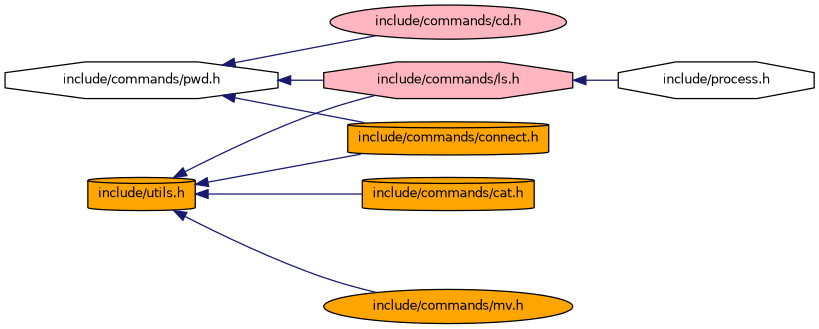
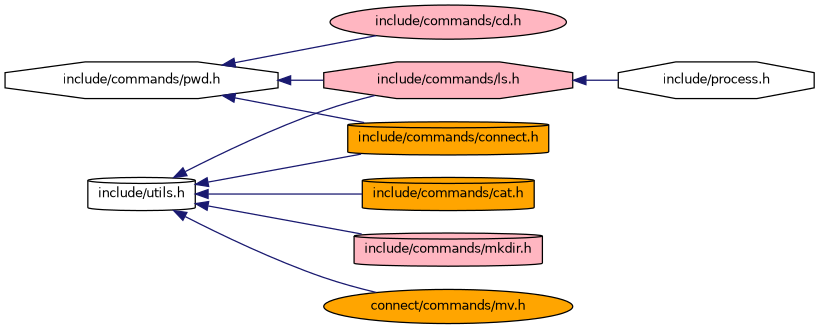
node "include/utils.h": fillcolor orange -> white
node "include/commands/mkdir.h": added
node "include/commands/mv.h": label "include/commands/mv.h" -> "connect/commands/mv.h"
